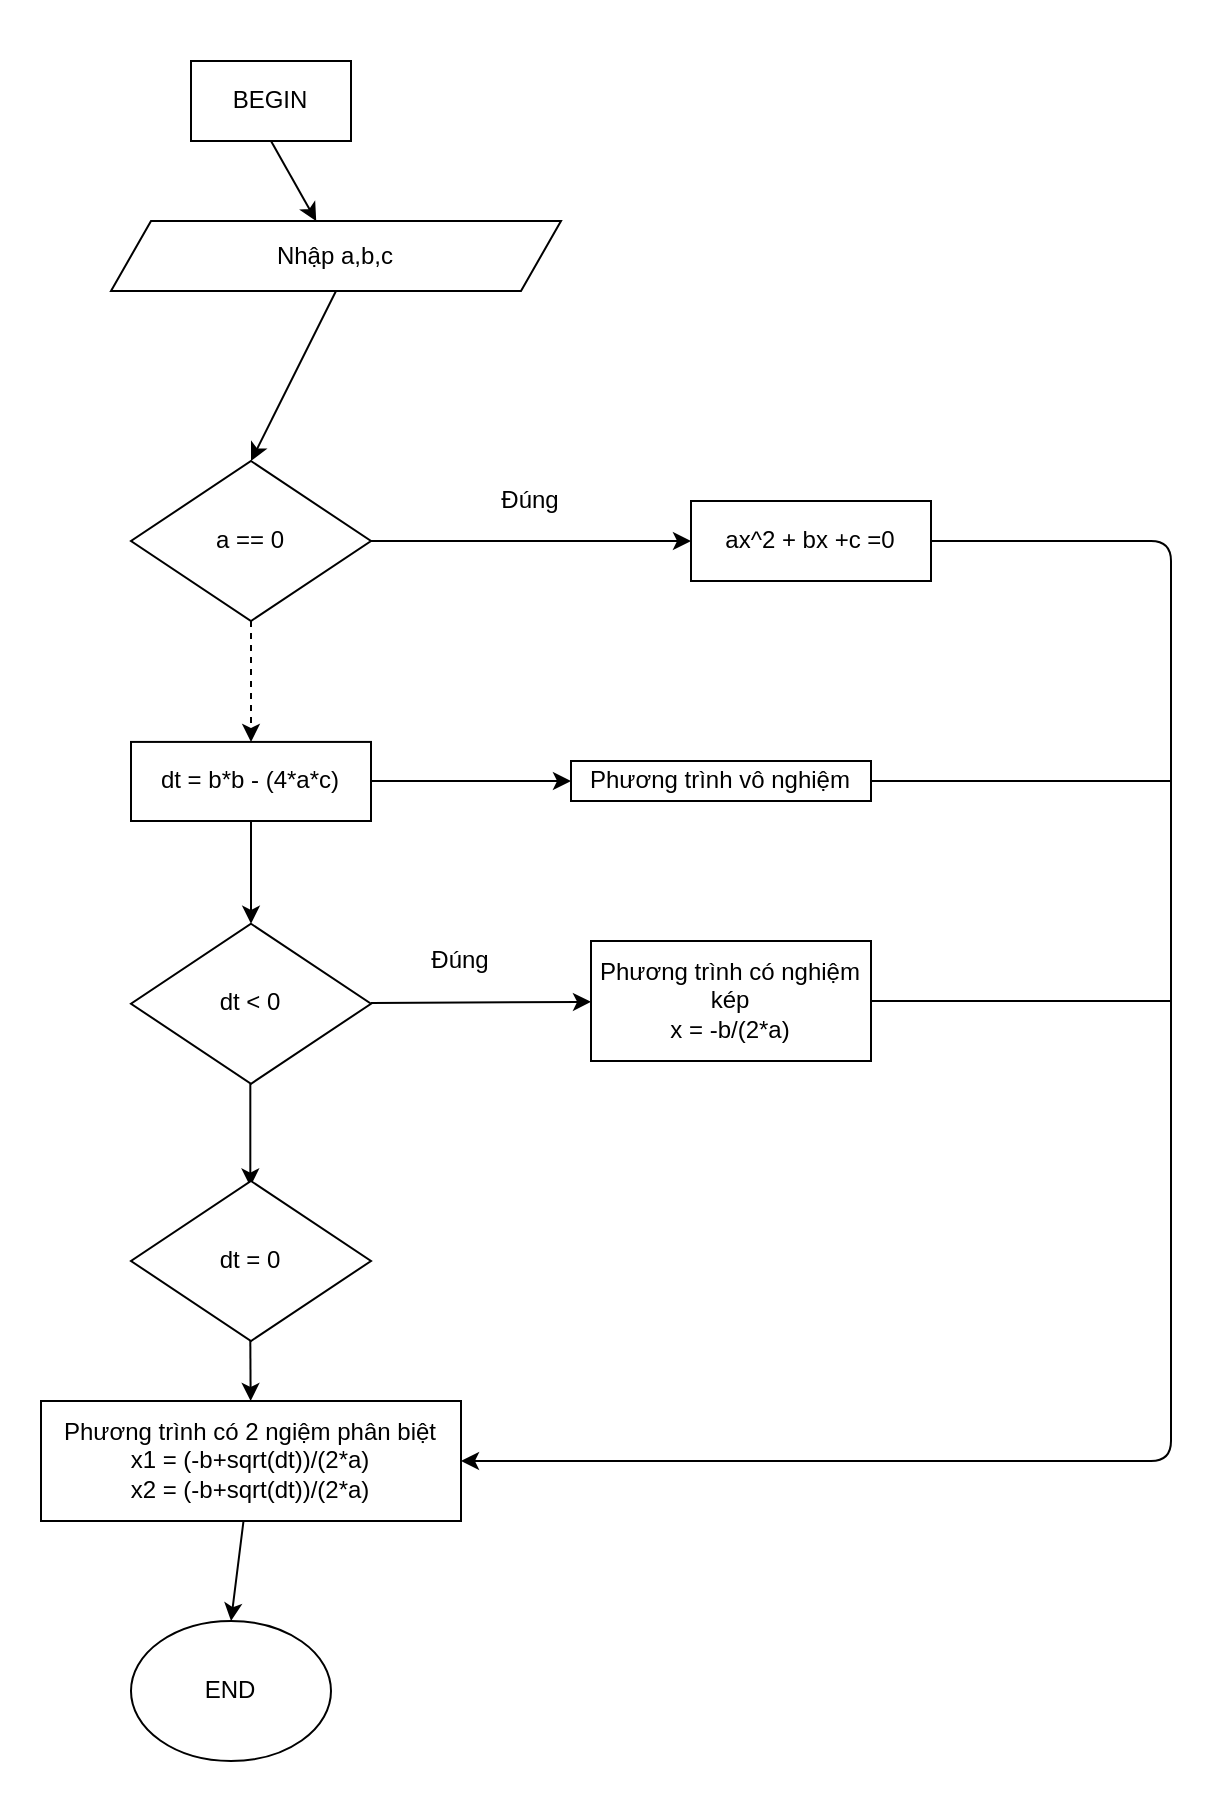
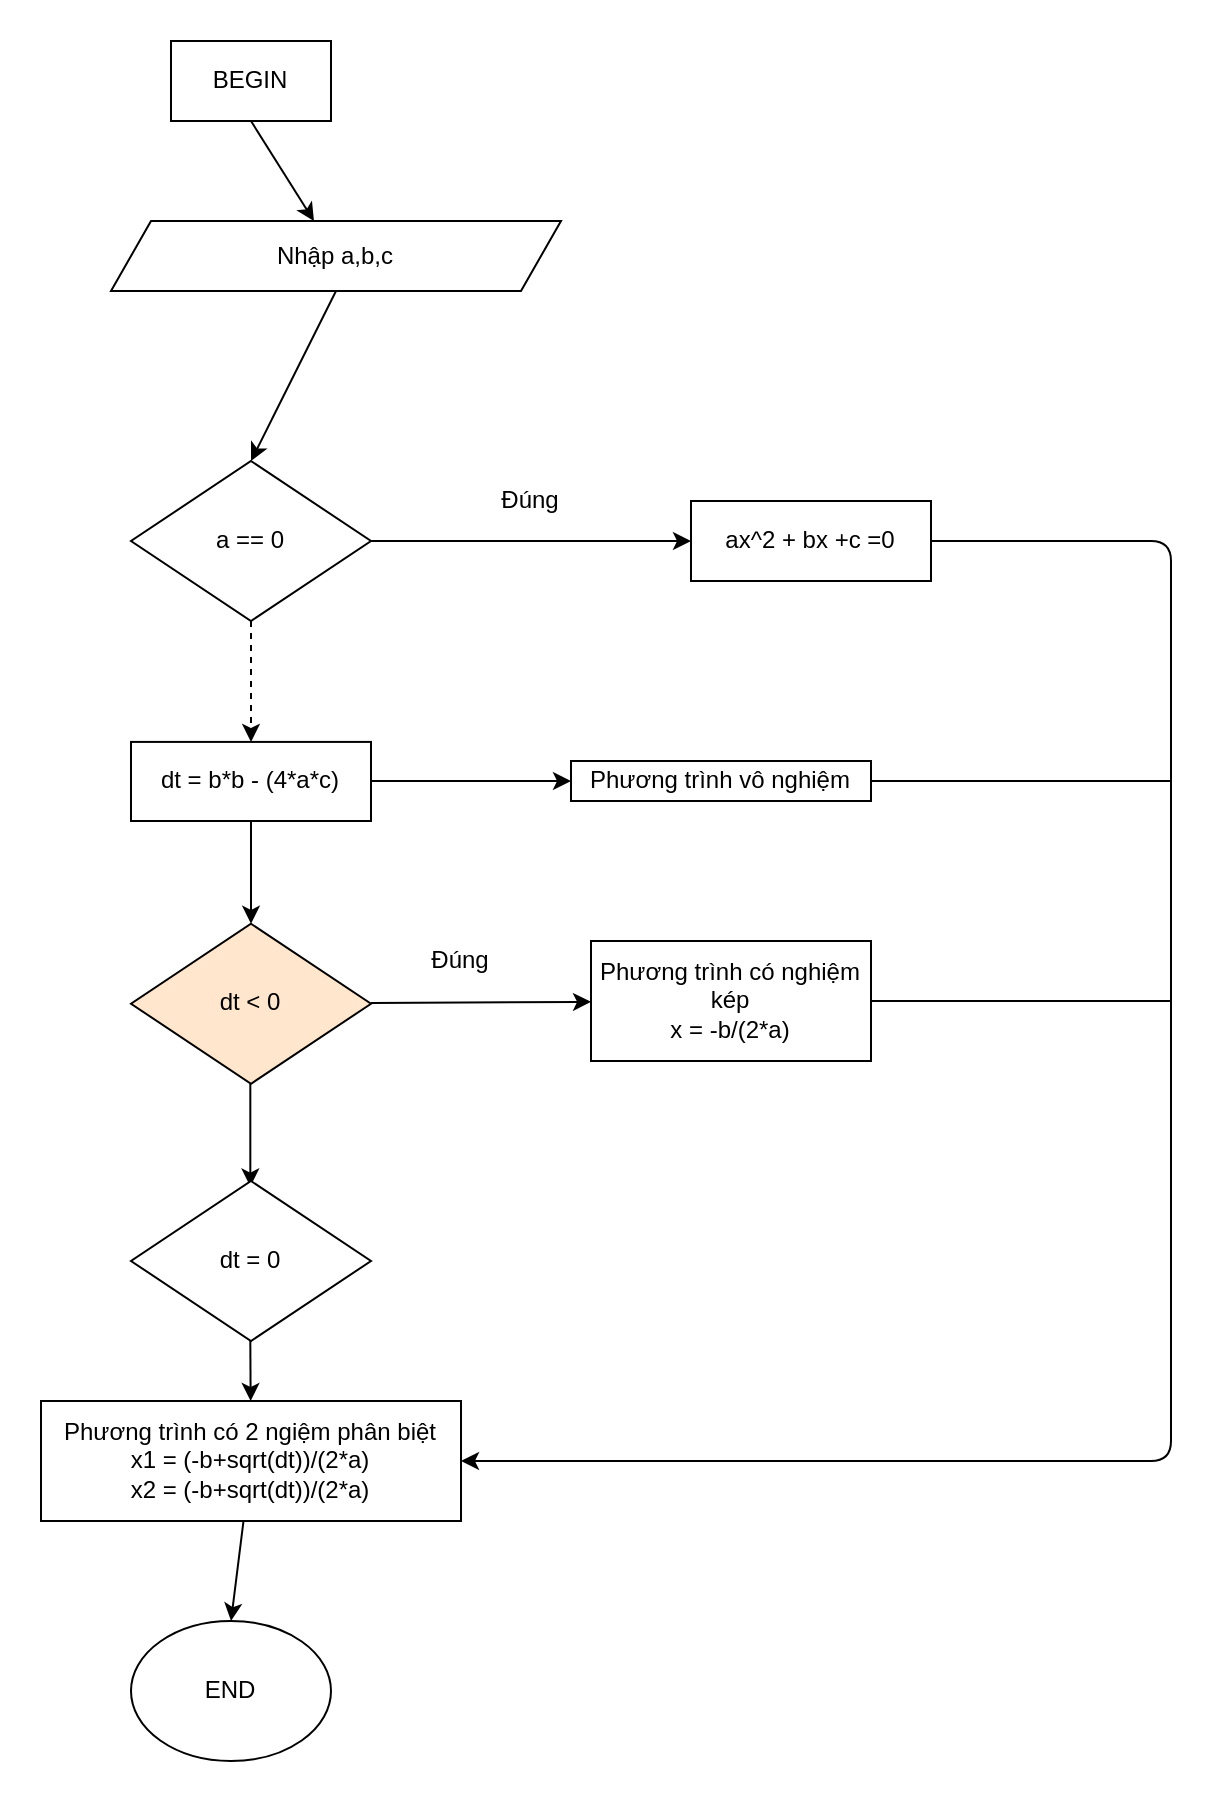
node "BEGIN": moved (271, 101) -> (251, 81)
node "dt < 0": fillcolor #ffffff -> #ffe6cc
